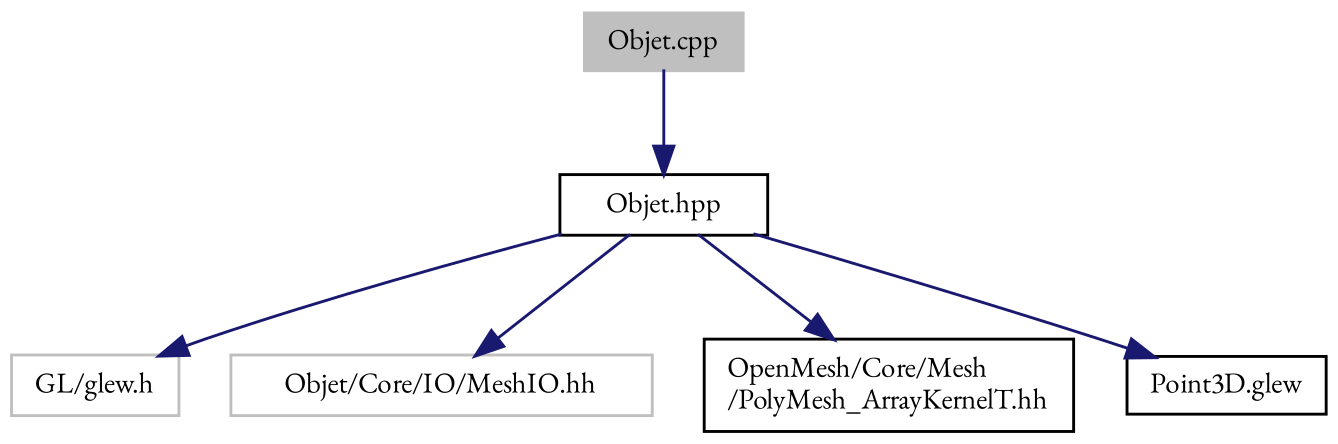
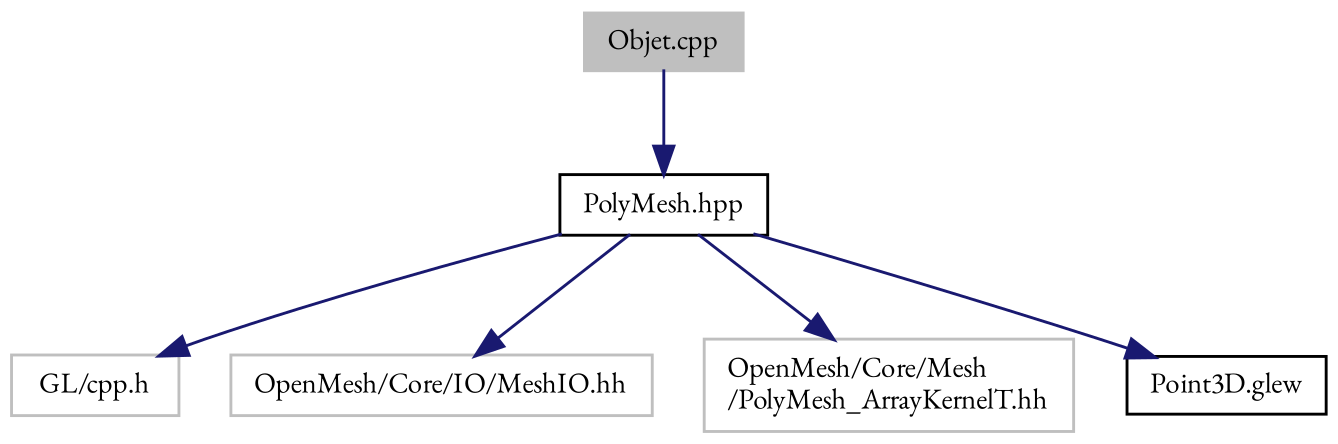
node "Objet.hpp": label "Objet.hpp" -> "PolyMesh.hpp"
node "GL/glew.h": label "GL/glew.h" -> "GL/cpp.h"
node "Objet/Core/IO/MeshIO.hh": label "Objet/Core/IO/MeshIO.hh" -> "OpenMesh/Core/IO/MeshIO.hh"
node "OpenMesh/Core/Mesh /PolyMesh_ArrayKernelT.hh": color black -> grey75
